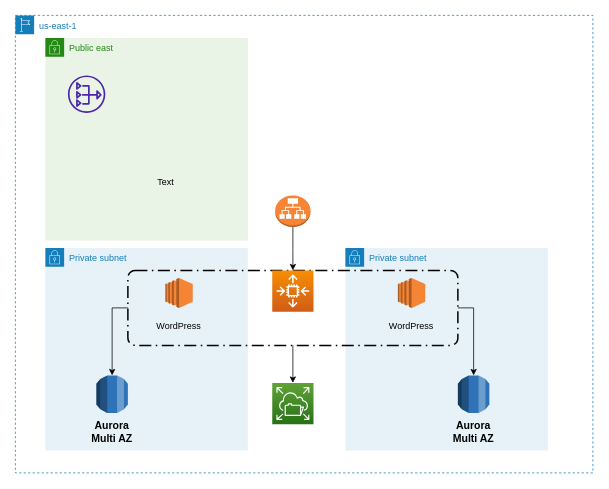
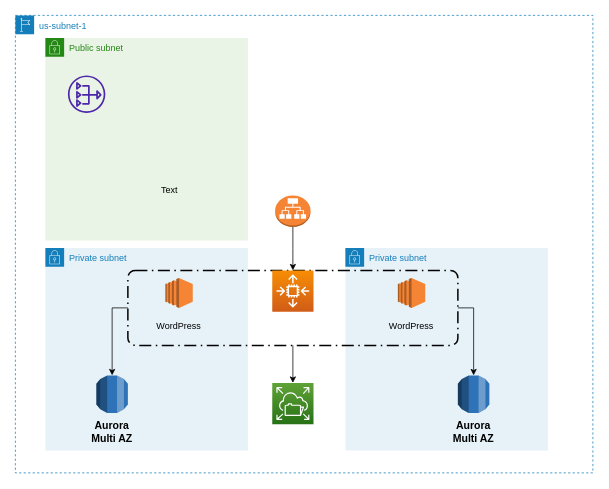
node "us-east-1": label "us-east-1" -> "us-subnet-1"
node "Public east": label "Public east" -> "Public subnet"
node "Text": moved (165, 183) -> (169, 190)
